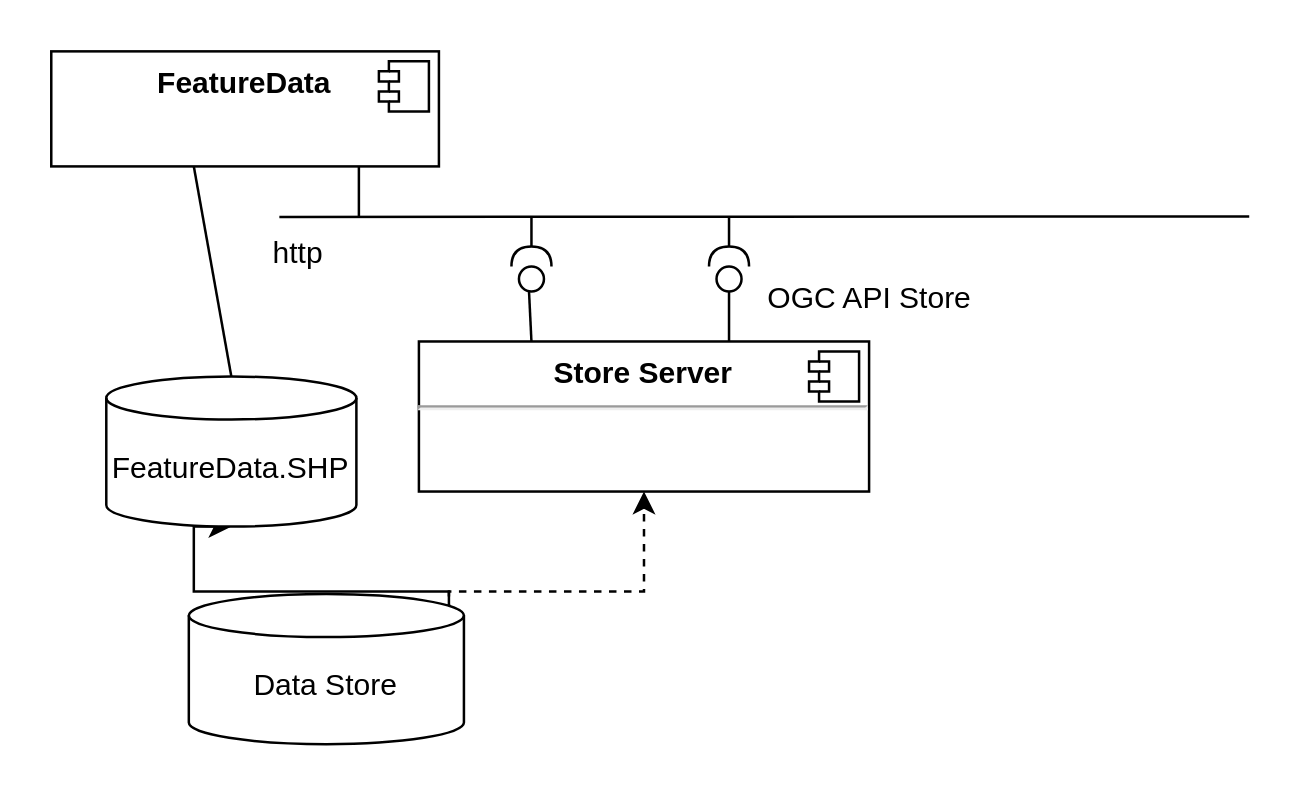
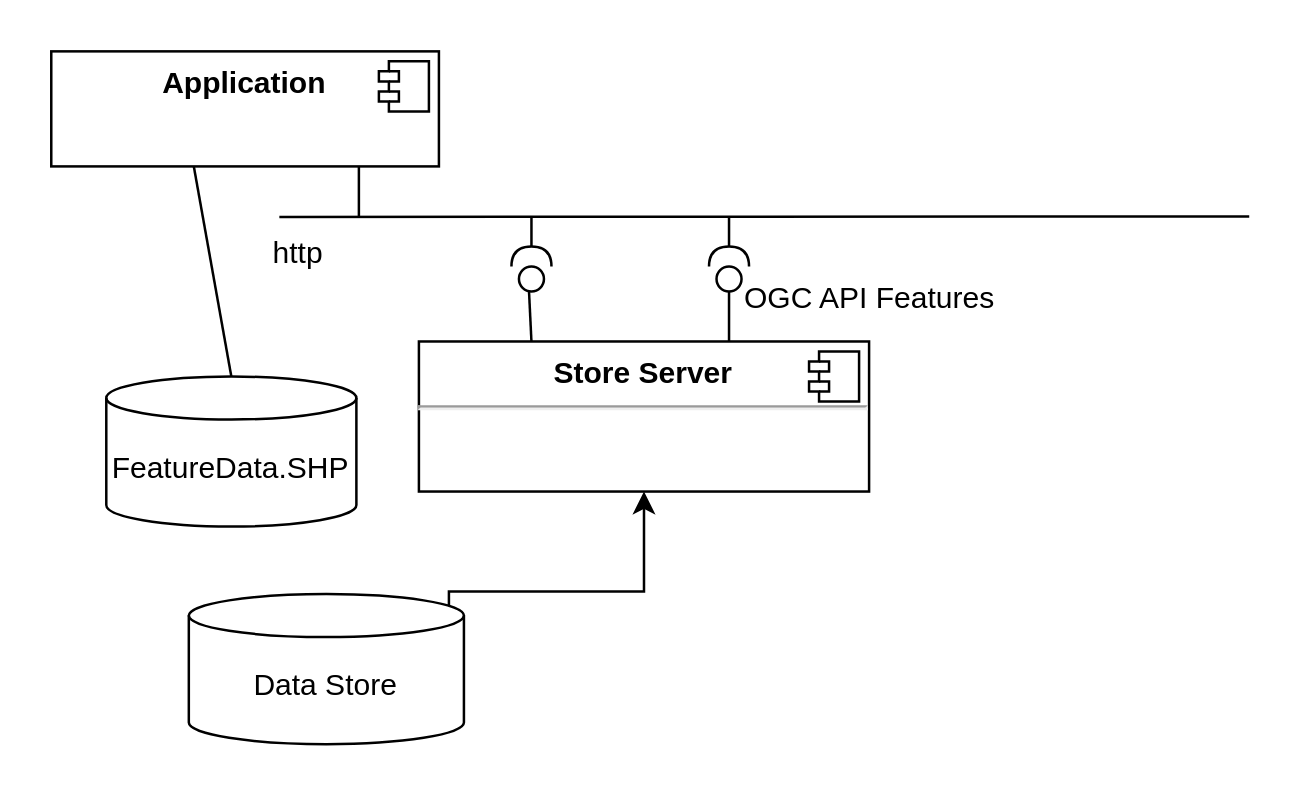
node "FeatureData": label "FeatureData" -> "Application"
node "OGC API Store": label "OGC API Store" -> "OGC API Features"
edge "Data Store" -> "FeatureData.SHP": removed
edge "Data Store" -> "Store Server": style dashed -> solid
